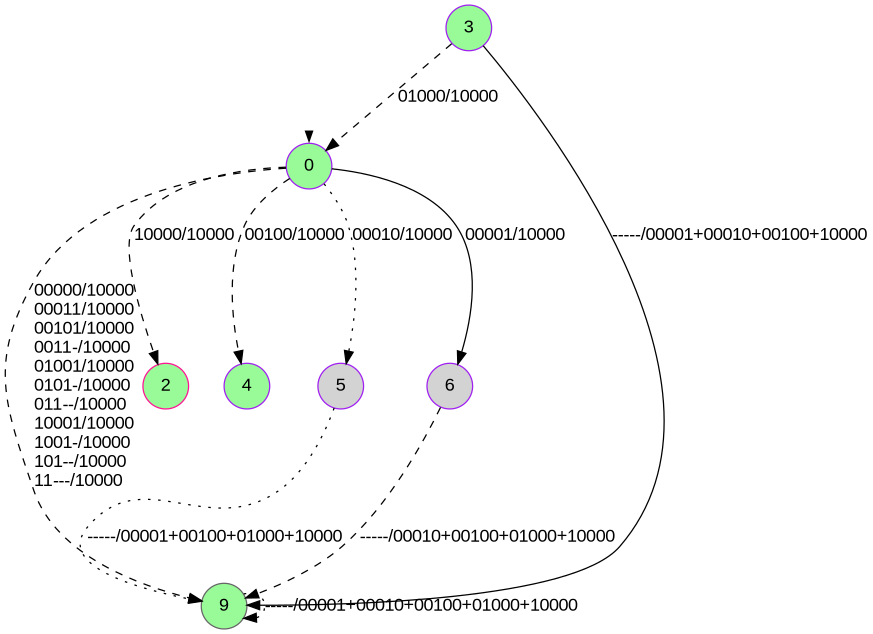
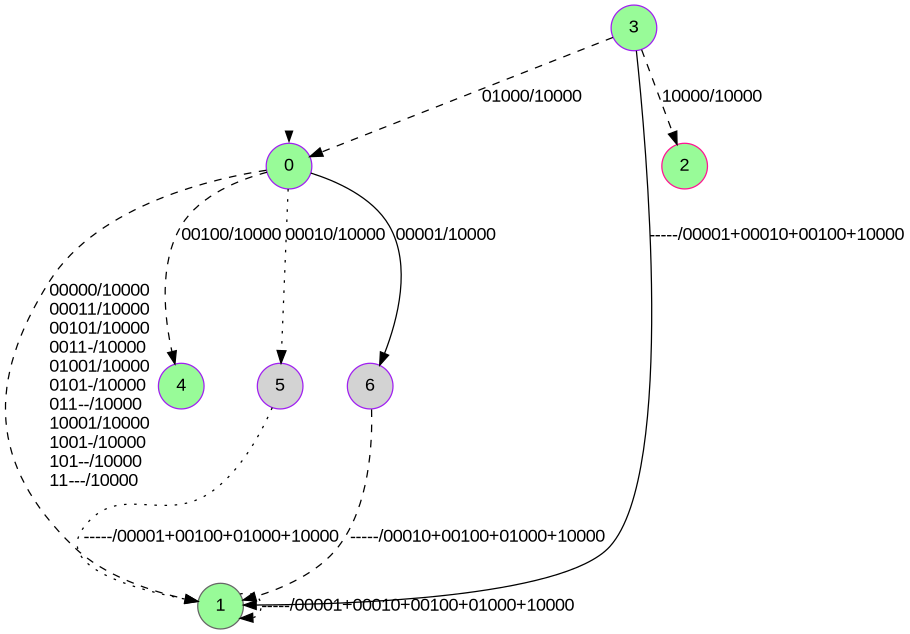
edge "0" -> "2": now "3" -> "2"
node "9": label "9" -> "1"
